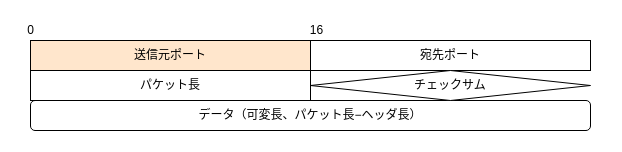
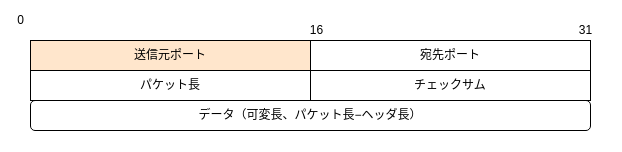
node "0": moved (31, 31) -> (21, 21)
node "31": added
node "チェックサム": shape diamond -> rectangle
